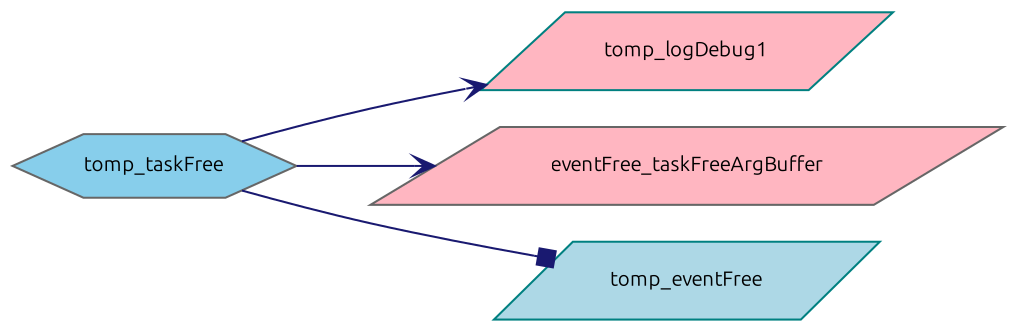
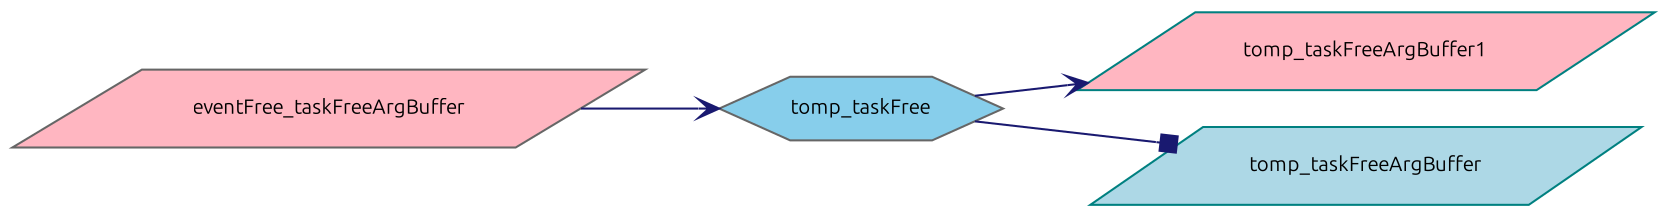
node "tomp_logDebug1": label "tomp_logDebug1" -> "tomp_taskFreeArgBuffer1"
edge "tomp_taskFree" -> "eventFree_taskFreeArgBuffer": reversed
node "tomp_eventFree": label "tomp_eventFree" -> "tomp_taskFreeArgBuffer"
